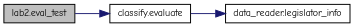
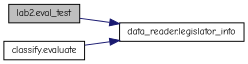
edge "lab2.eval_test" -> "classify.evaluate": now "lab2.eval_test" -> "data_reader.legislator_info"
